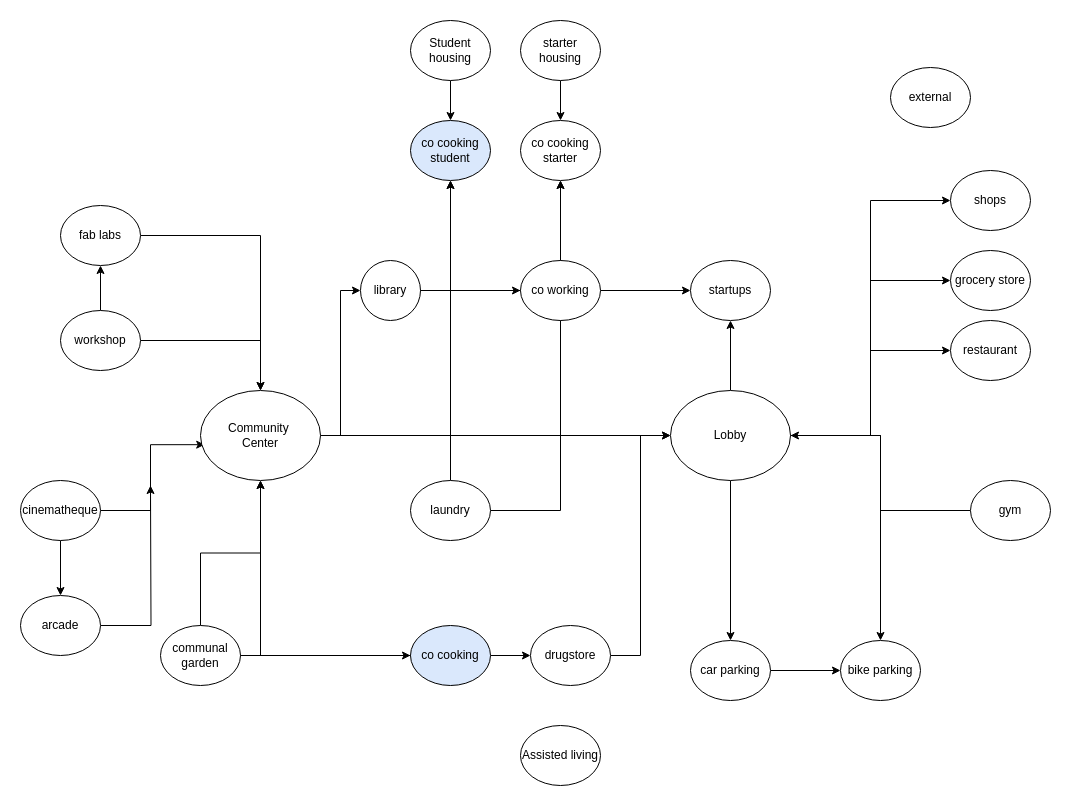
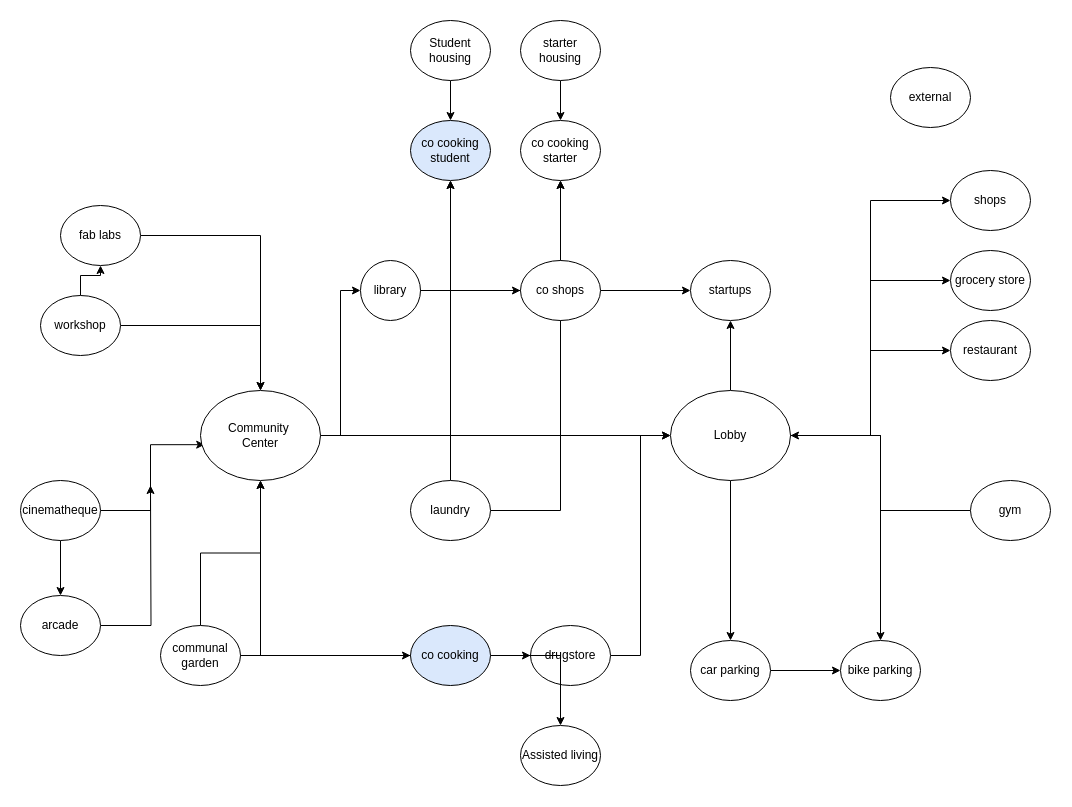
node "co working": label "co working" -> "co shops"
node "workshop": moved (101, 341) -> (81, 326)
edge "co cooking" -> "Assisted living": added
